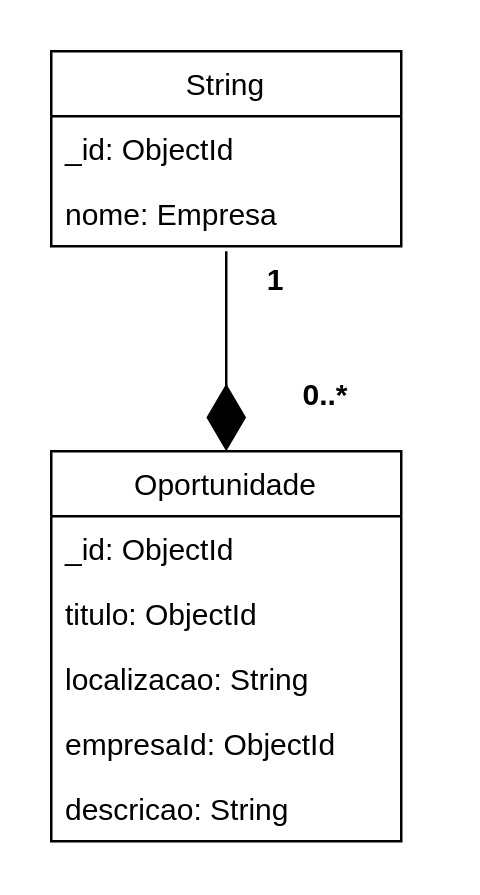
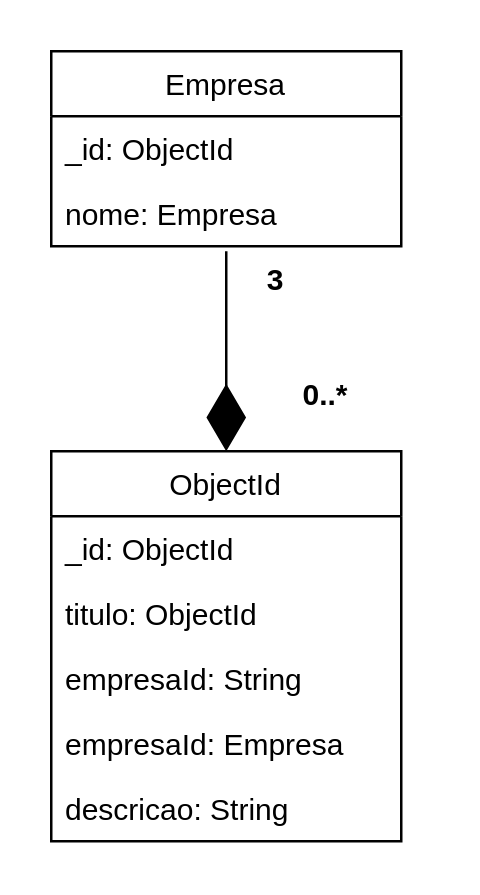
node "String": label "String" -> "Empresa"
node "1": label "1" -> "3"
node "Oportunidade": label "Oportunidade" -> "ObjectId"
node "localizacao: String": label "localizacao: String" -> "empresaId: String"
node "empresaId: ObjectId": label "empresaId: ObjectId" -> "empresaId: Empresa"
